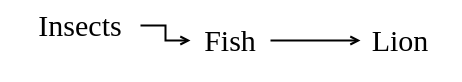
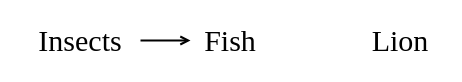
node "Insects": moved (81, 26) -> (81, 41)
edge "Fish" -> "Lion": removed
